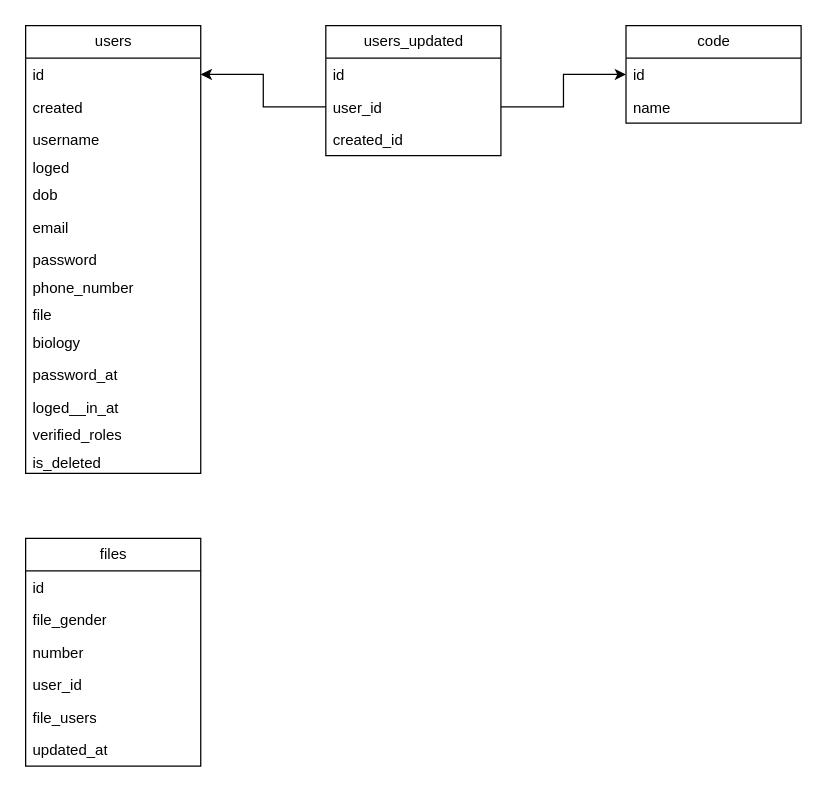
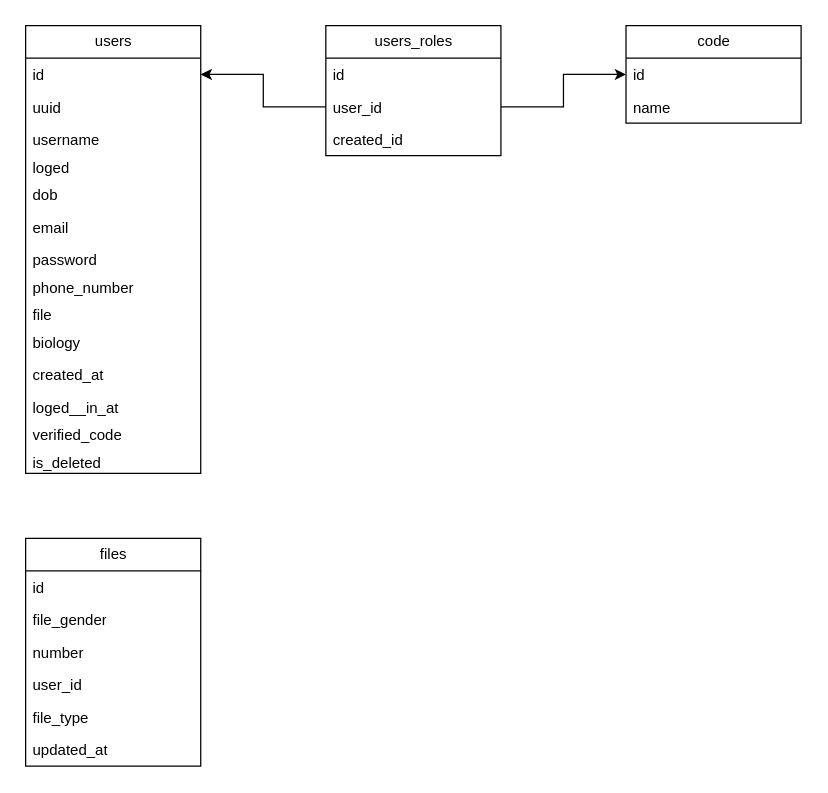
node "users_updated": label "users_updated" -> "users_roles"
node "created": label "created" -> "uuid"
node "password_at": label "password_at" -> "created_at"
node "verified_roles": label "verified_roles" -> "verified_code"
node "file_users": label "file_users" -> "file_type"
